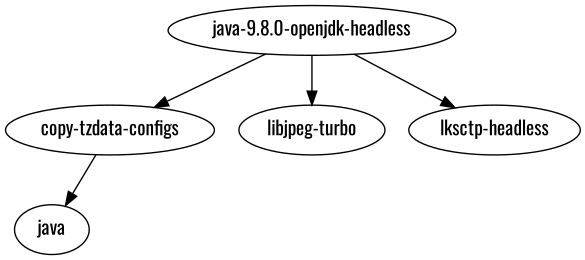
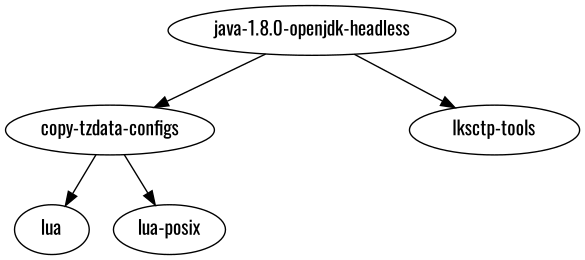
node "java-9.8.0-openjdk-headless": label "java-9.8.0-openjdk-headless" -> "java-1.8.0-openjdk-headless"
node "libjpeg-turbo": removed
node "lksctp-headless": label "lksctp-headless" -> "lksctp-tools"
node "java": label "java" -> "lua"
node "lua-posix": added
